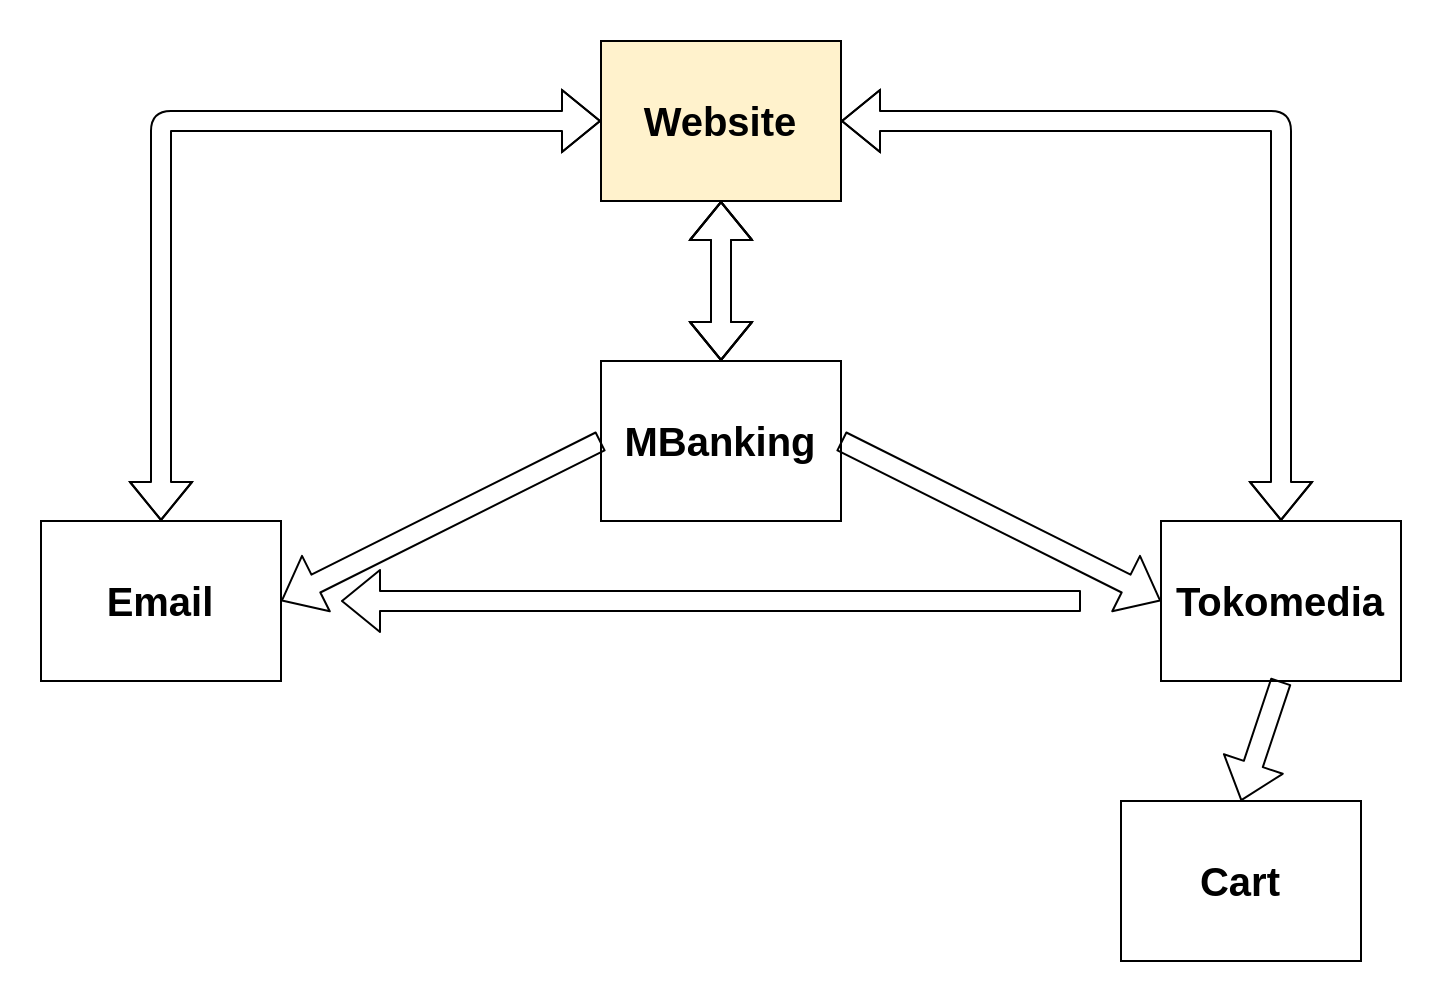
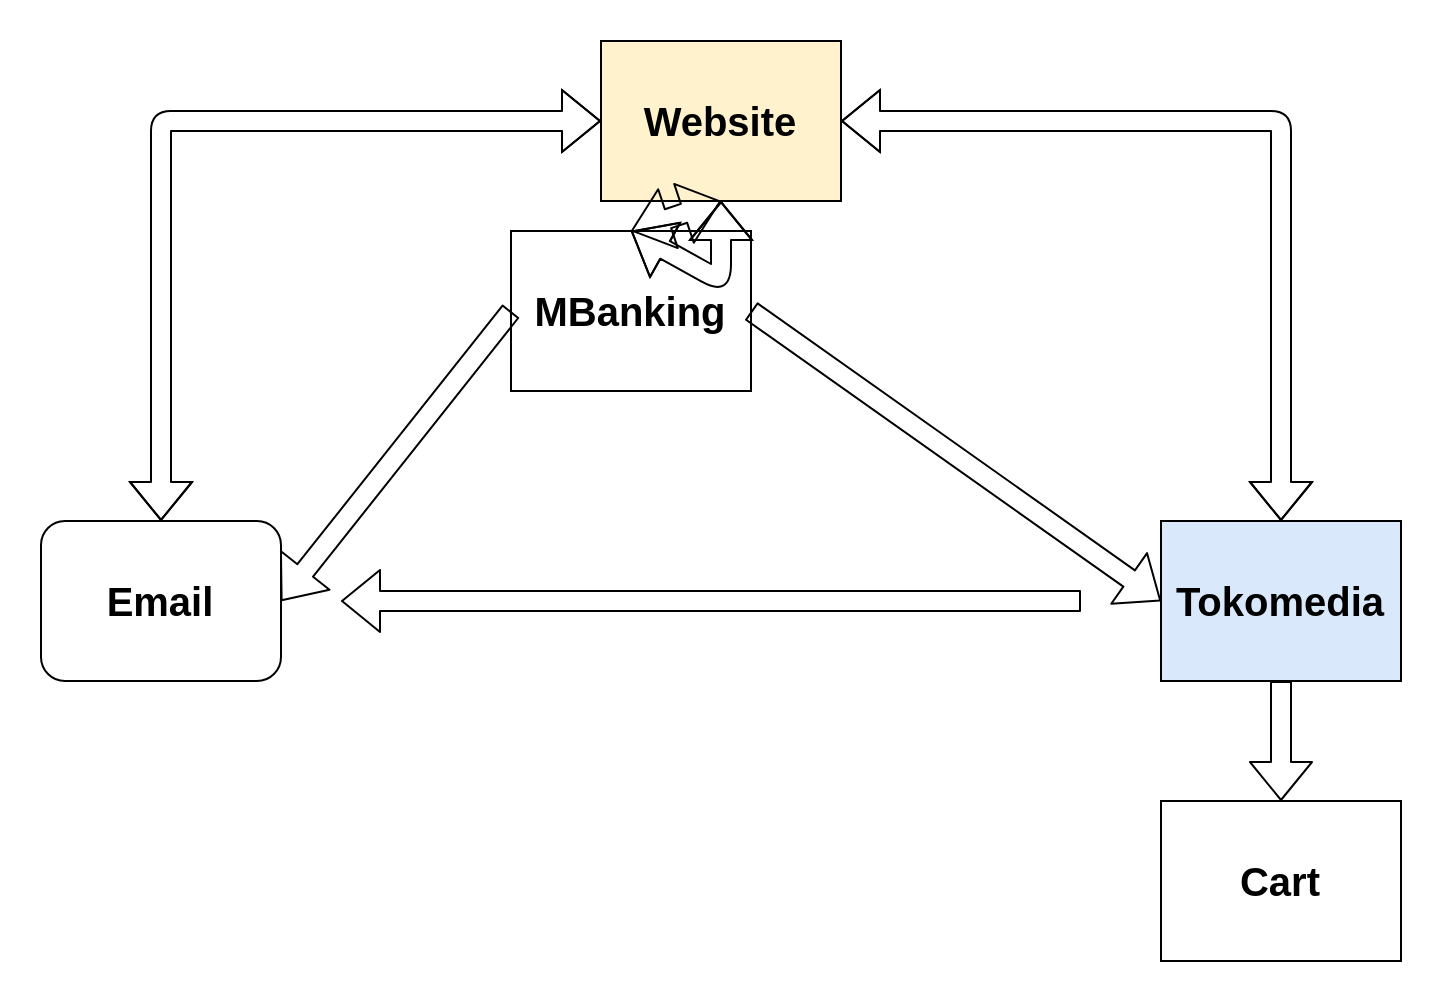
node "MBanking": moved (721, 441) -> (631, 311)
node "Email": shape rectangle -> rounded rectangle
node "Tokomedia": fillcolor #ffffff -> #dae8fc
node "Cart": moved (1241, 881) -> (1281, 881)
